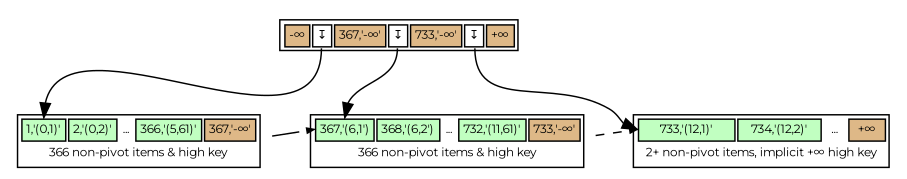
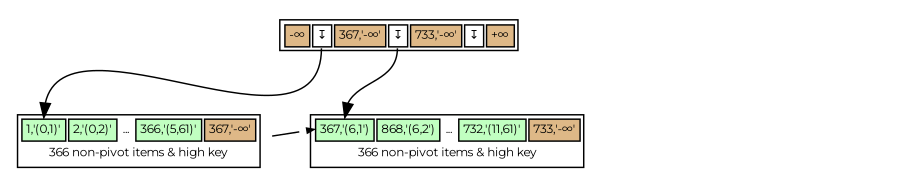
node "367,'(6,1')": text "368,'(6,2')" -> "868,'(6,2')"
node "733,'(12,1)'": removed
